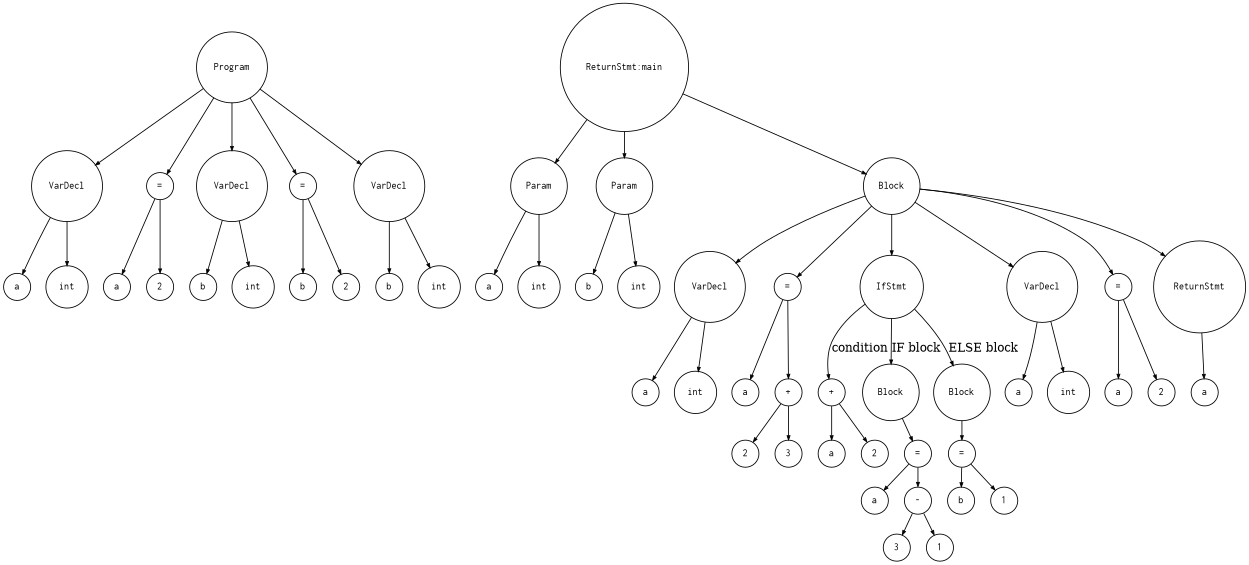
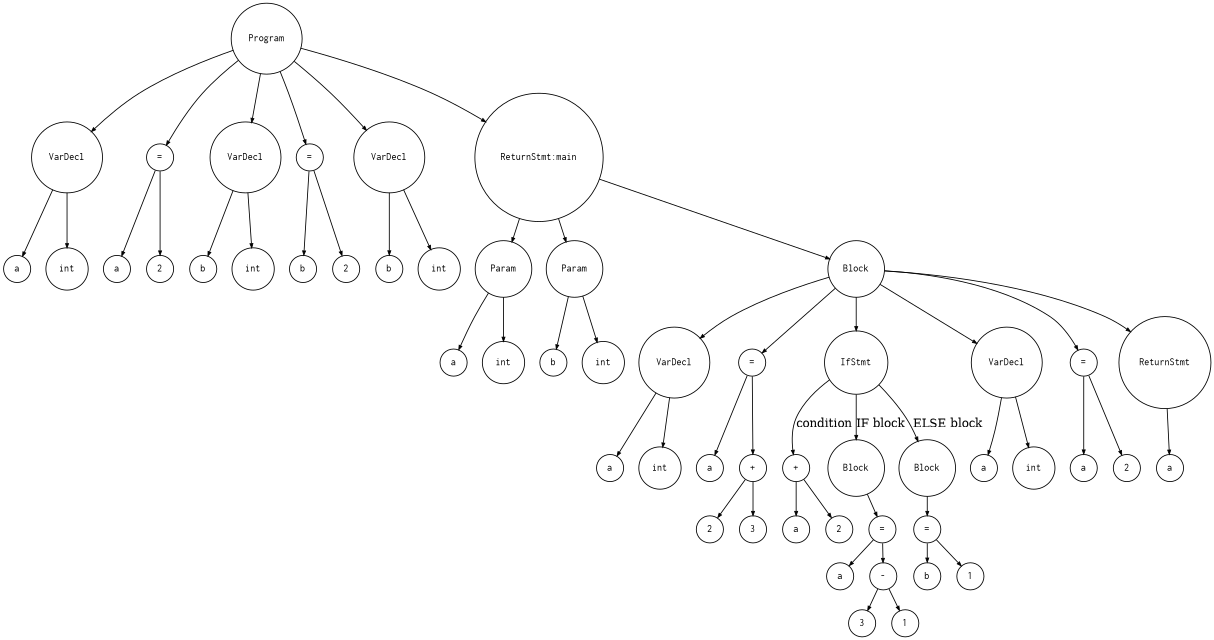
edge "Program" -> "ReturnStmt:main": added
